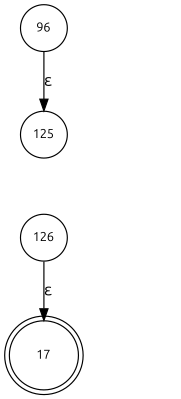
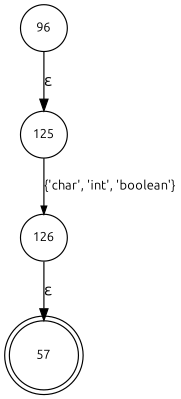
edge "125" -> "126": added, label "{'char', 'int', 'boolean'}"
node "17": label "17" -> "57"
